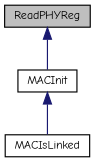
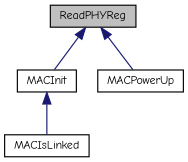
node "MACPowerUp": added
